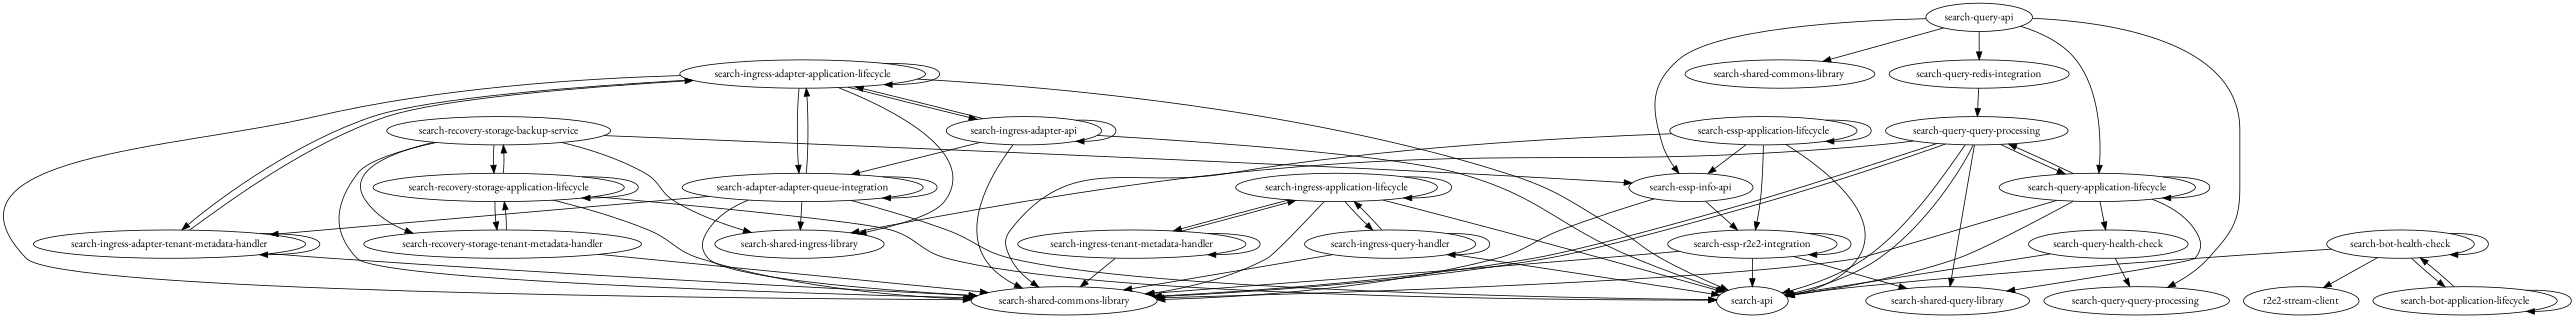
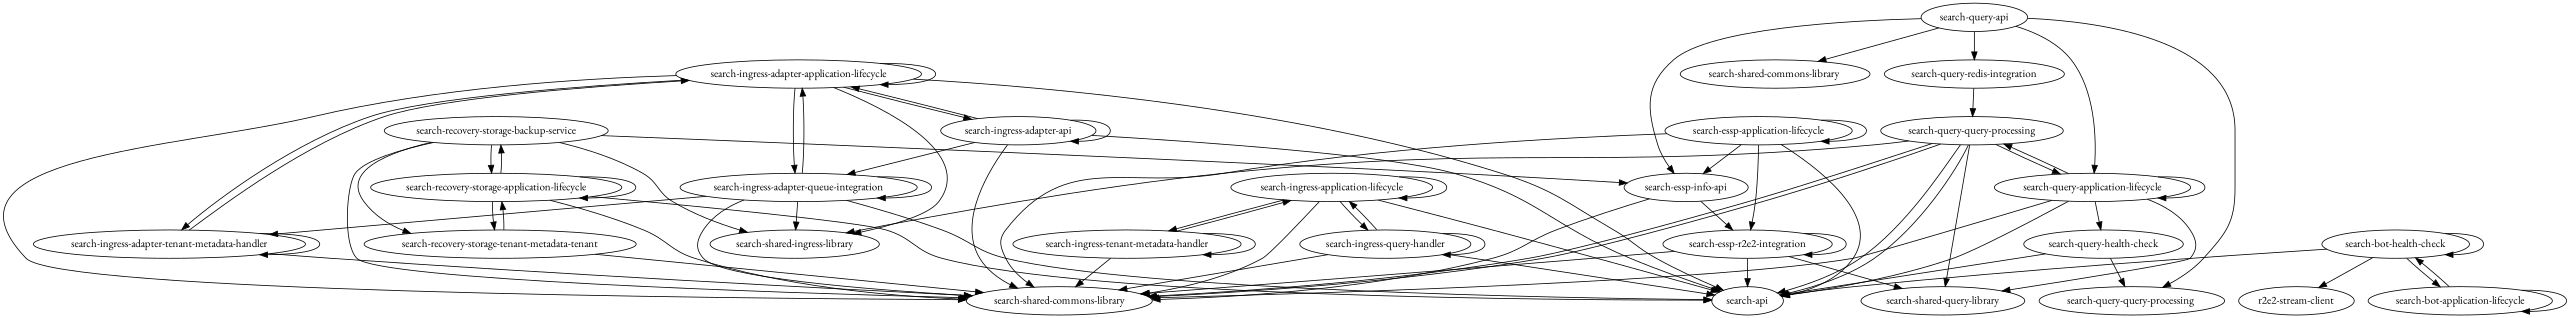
node "search-adapter-adapter-queue-integration": label "search-adapter-adapter-queue-integration" -> "search-ingress-adapter-queue-integration"
node "search-recovery-storage-tenant-metadata-handler": label "search-recovery-storage-tenant-metadata-handler" -> "search-recovery-storage-tenant-metadata-tenant"
